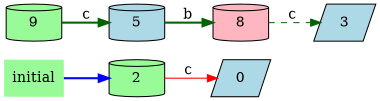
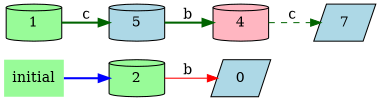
node "9": label "9" -> "1"
node "8": label "8" -> "4"
node "3": label "3" -> "7"
edge "2" -> "0": label "c" -> "b"
